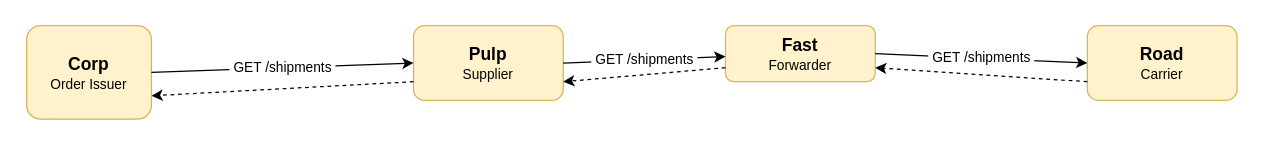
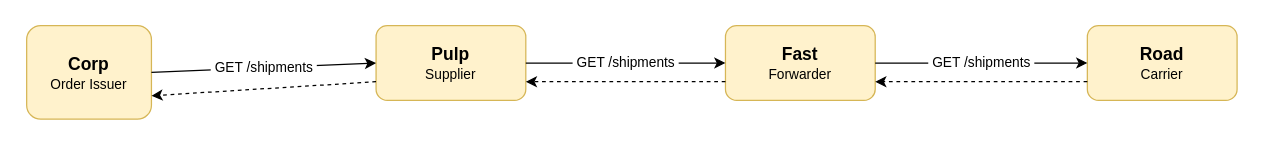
node "Fast Forwarder": size 150x56 -> 150x75
node "Pulp Supplier": moved (488, 63) -> (451, 63)
